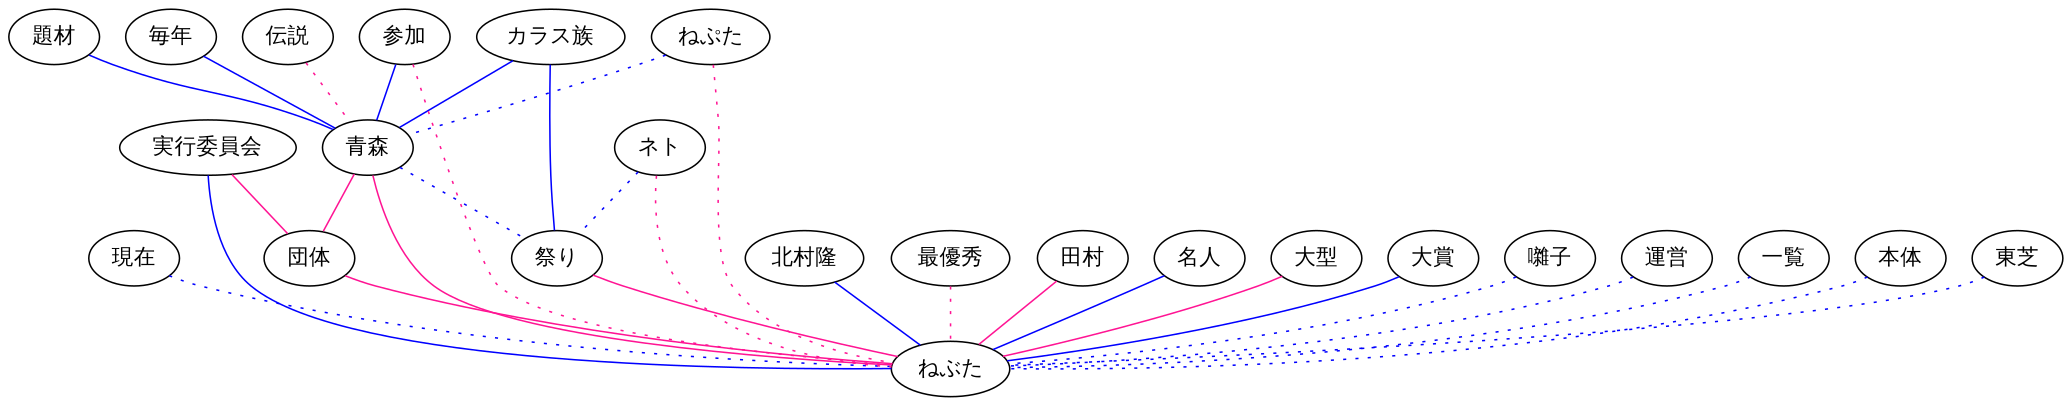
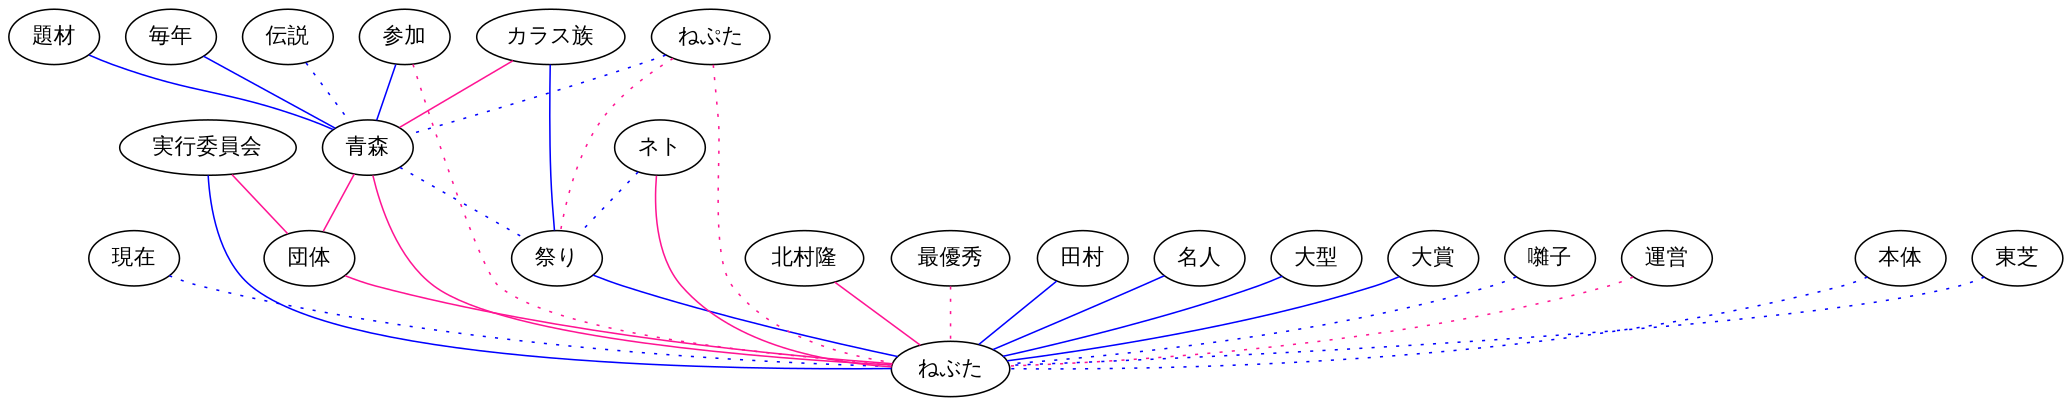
edge "伝説" -- "青森": color deeppink -> blue
edge "カラス族" -- "青森": color blue -> deeppink
edge "ねぷた" -- "祭り": added
node "一覧": removed
edge "田村" -- "ねぶた": color deeppink -> blue
edge "北村隆" -- "ねぶた": color blue -> deeppink
edge "祭り" -- "ねぶた": color deeppink -> blue
edge "大型" -- "ねぶた": color deeppink -> blue
edge "ネト" -- "ねぶた": style dotted -> solid
edge "運営" -- "ねぶた": color blue -> deeppink
